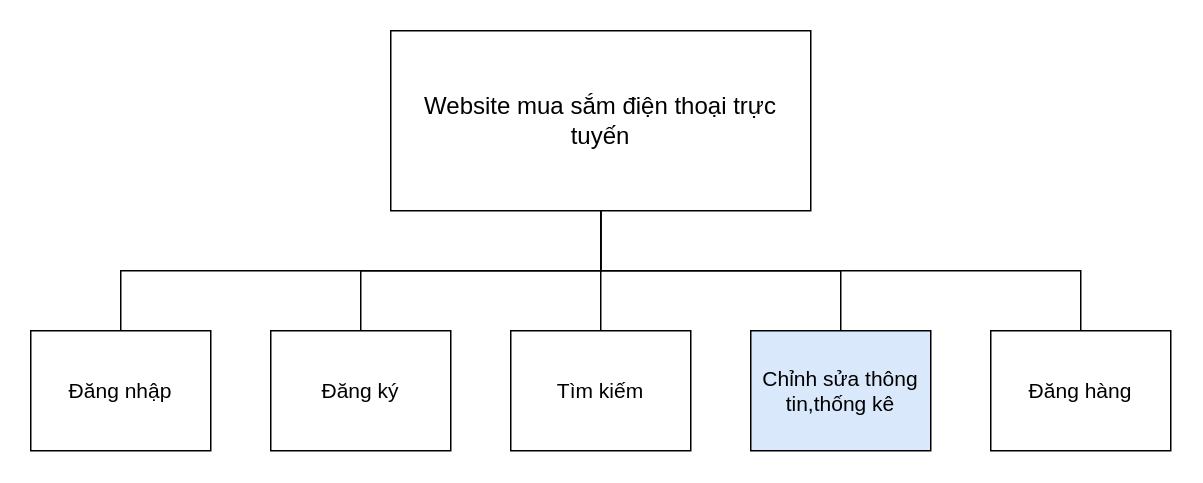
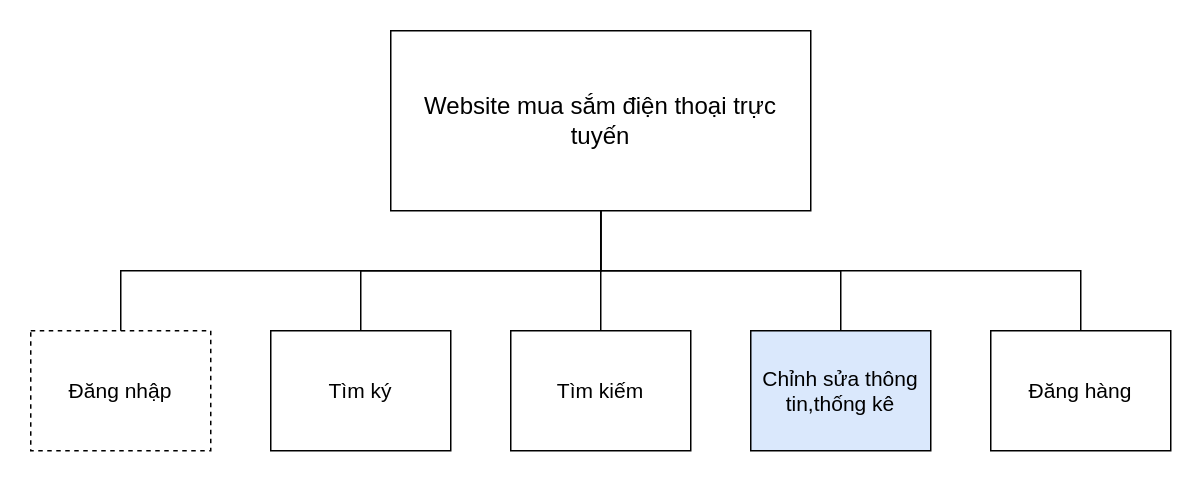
node "Đăng nhập": style solid -> dashed
node "Đăng ký": label "Đăng ký" -> "Tìm ký"
